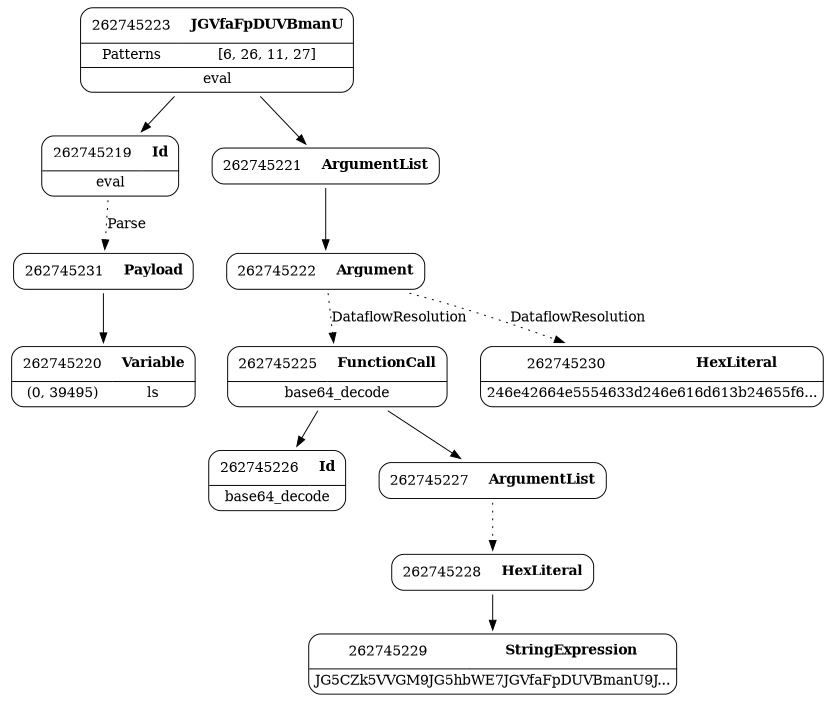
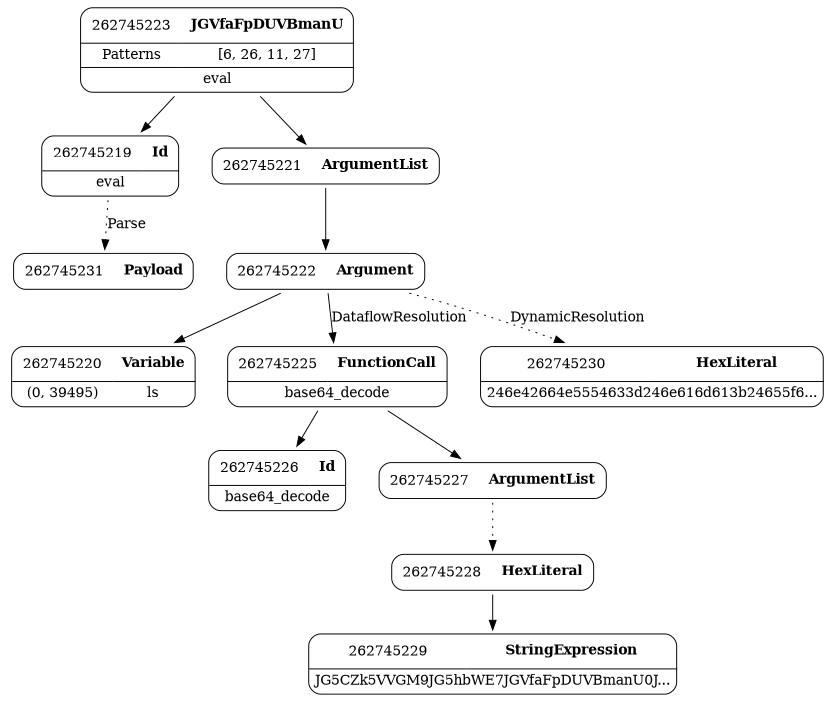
edge "262745231" -> "262745220": now "262745222" -> "262745220"
edge "262745222" -> "262745225": style dotted -> solid
edge "262745222" -> "262745230": label "DataflowResolution" -> "DynamicResolution"
node "262745229": text "JG5CZk5VVGM9JG5hbWE7JGVfaFpDUVBmanU9J..." -> "JG5CZk5VVGM9JG5hbWE7JGVfaFpDUVBmanU0J..."
